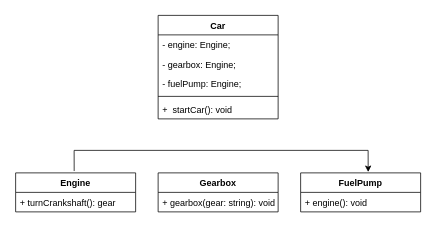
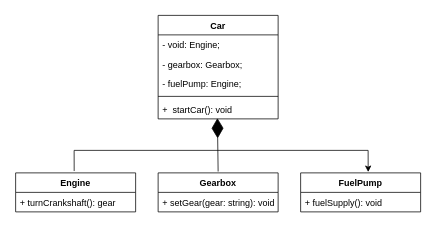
node "- engine: Engine;": label "- engine: Engine;" -> "- void: Engine;"
node "- gearbox: Engine;": label "- gearbox: Engine;" -> "- gearbox: Gearbox;"
edge "Gearbox" -> "+ startCar(): void": added
node "+ gearbox(gear: string): void": label "+ gearbox(gear: string): void" -> "+ setGear(gear: string): void"
node "+ engine(): void": label "+ engine(): void" -> "+ fuelSupply(): void"
